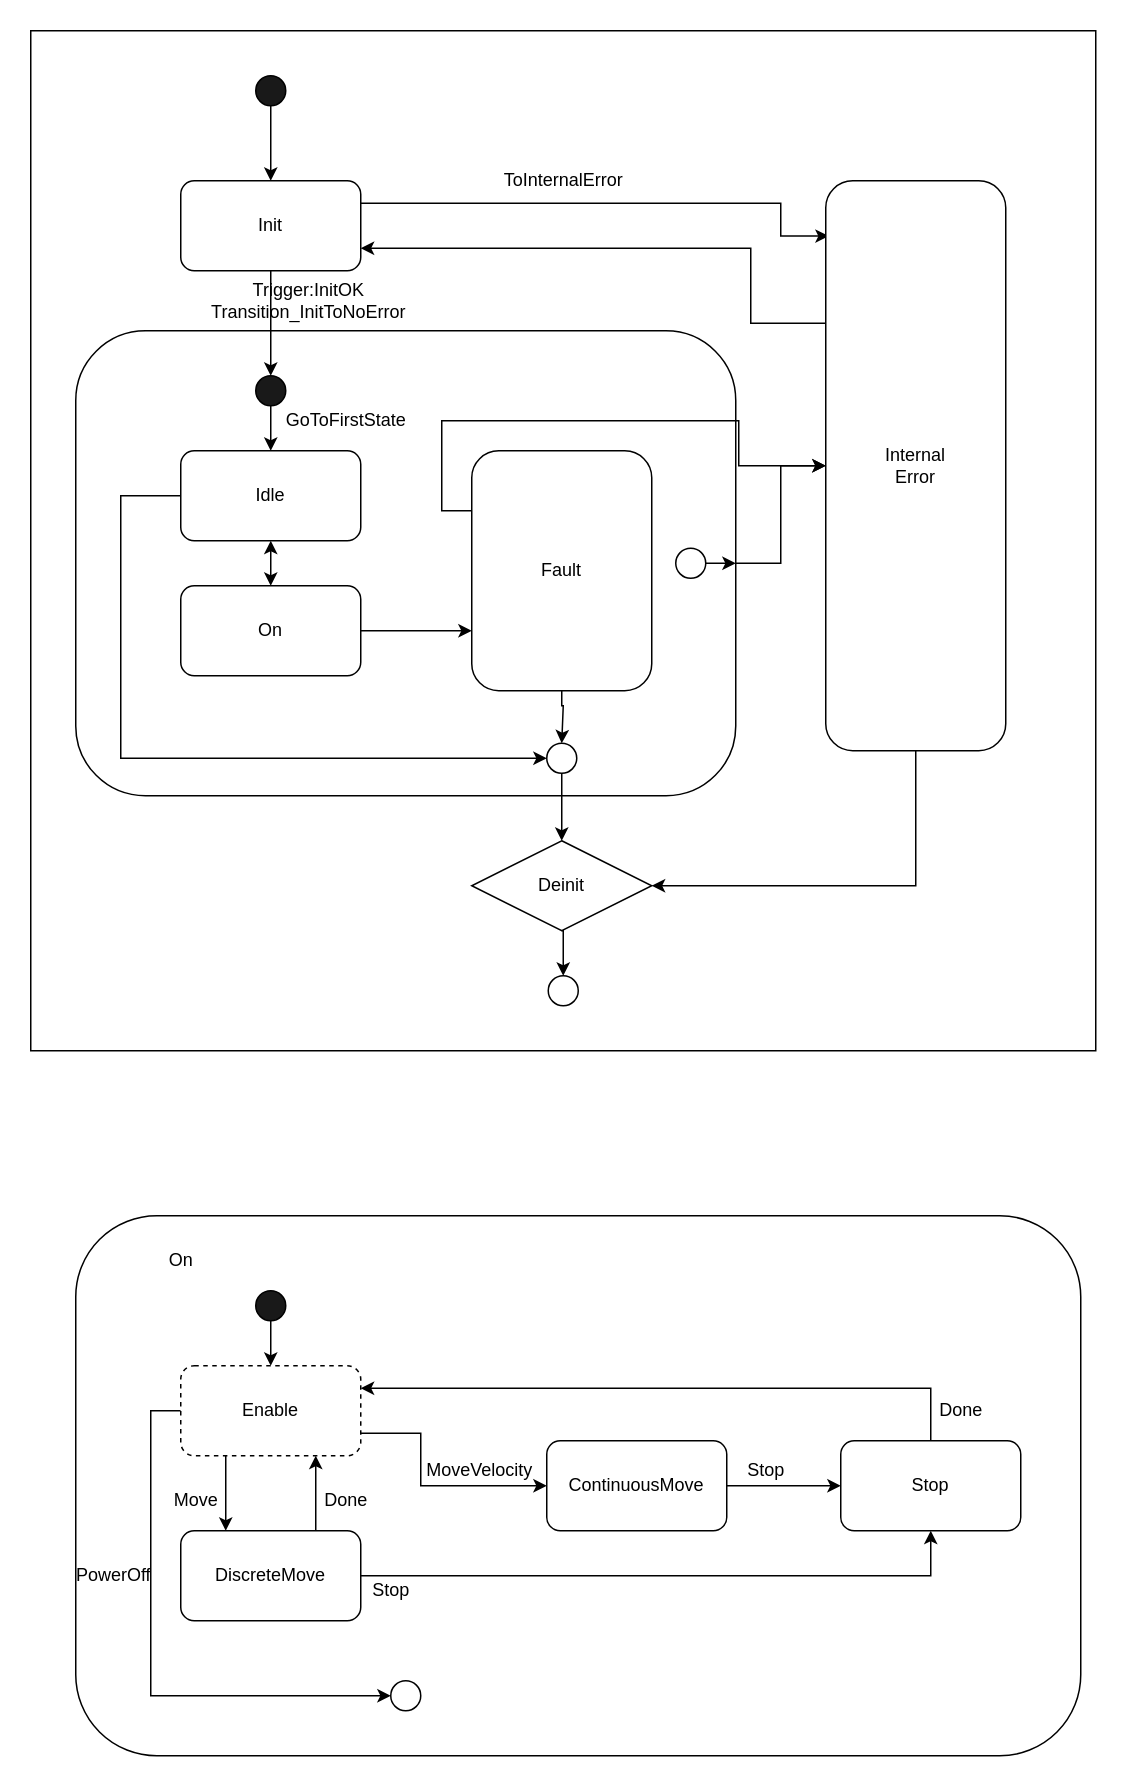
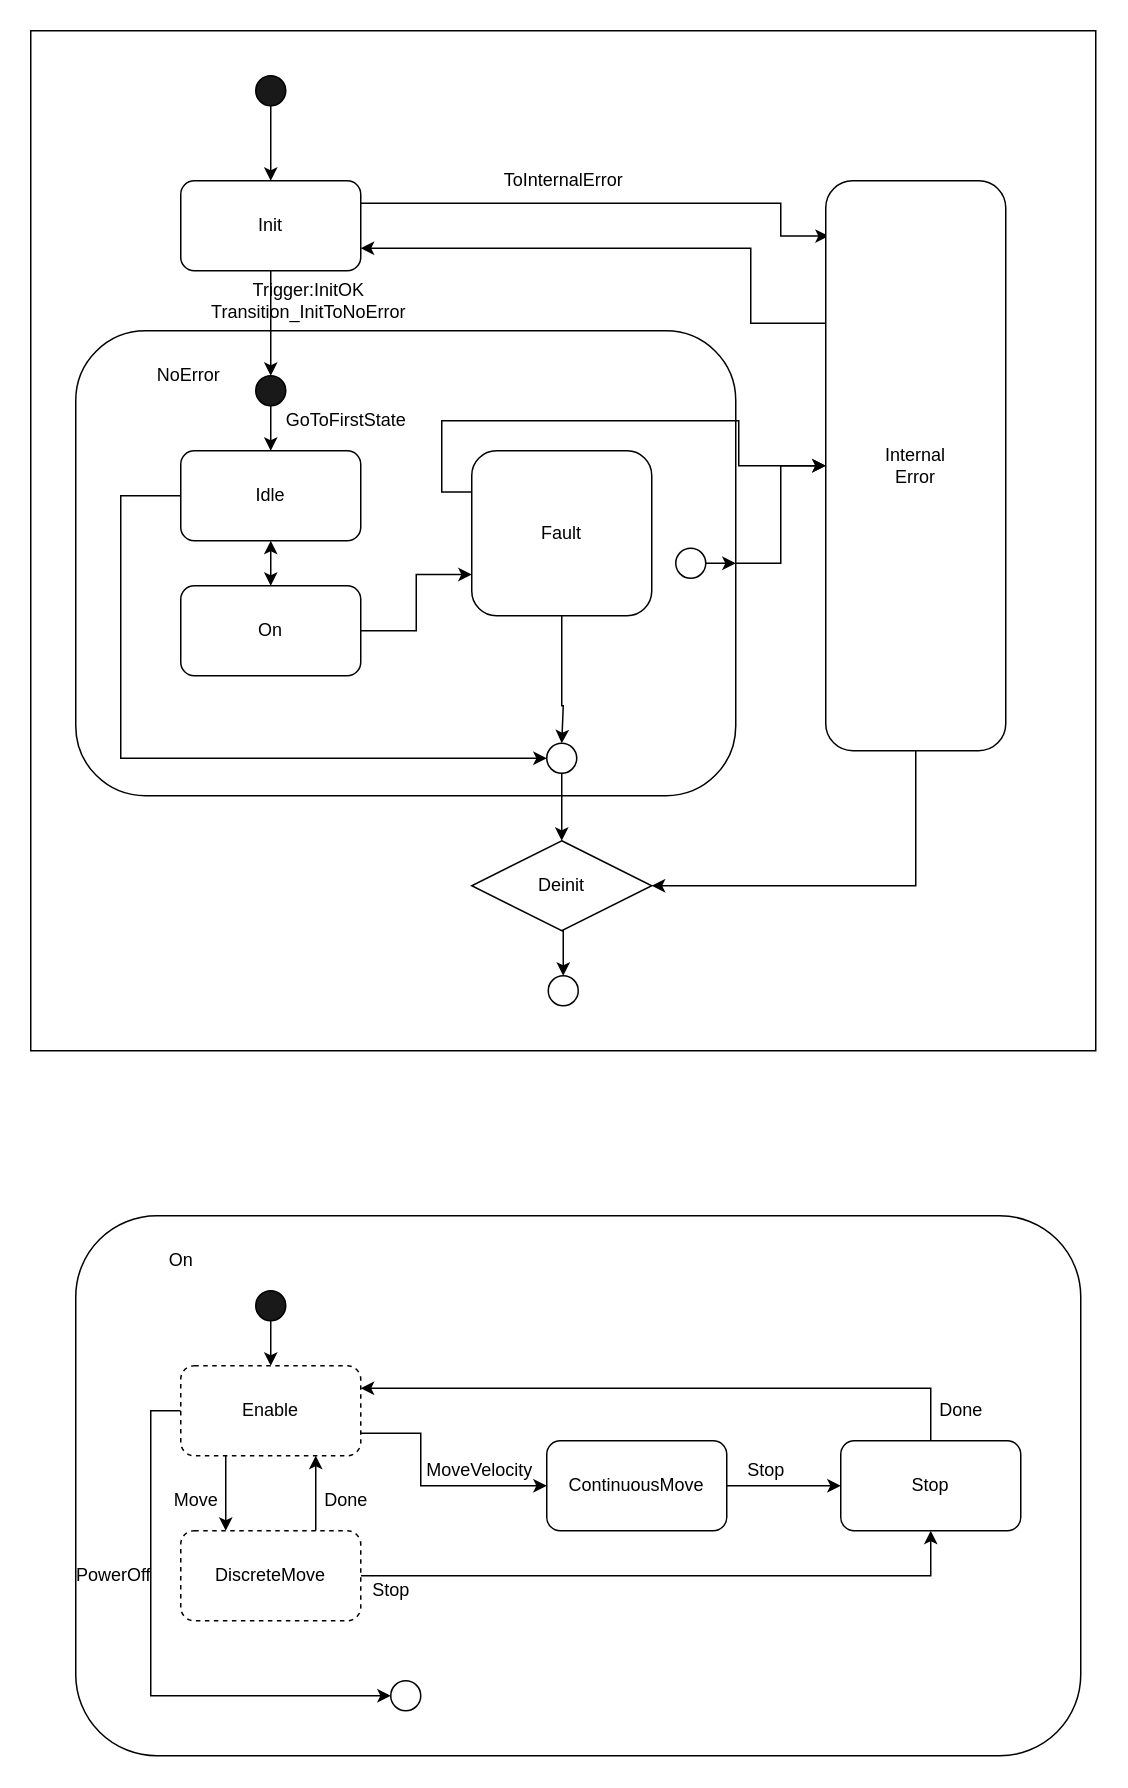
node "NoError": added
node "Fault": size 180x240 -> 180x165
node "DiscreteMove": style solid -> dashed
